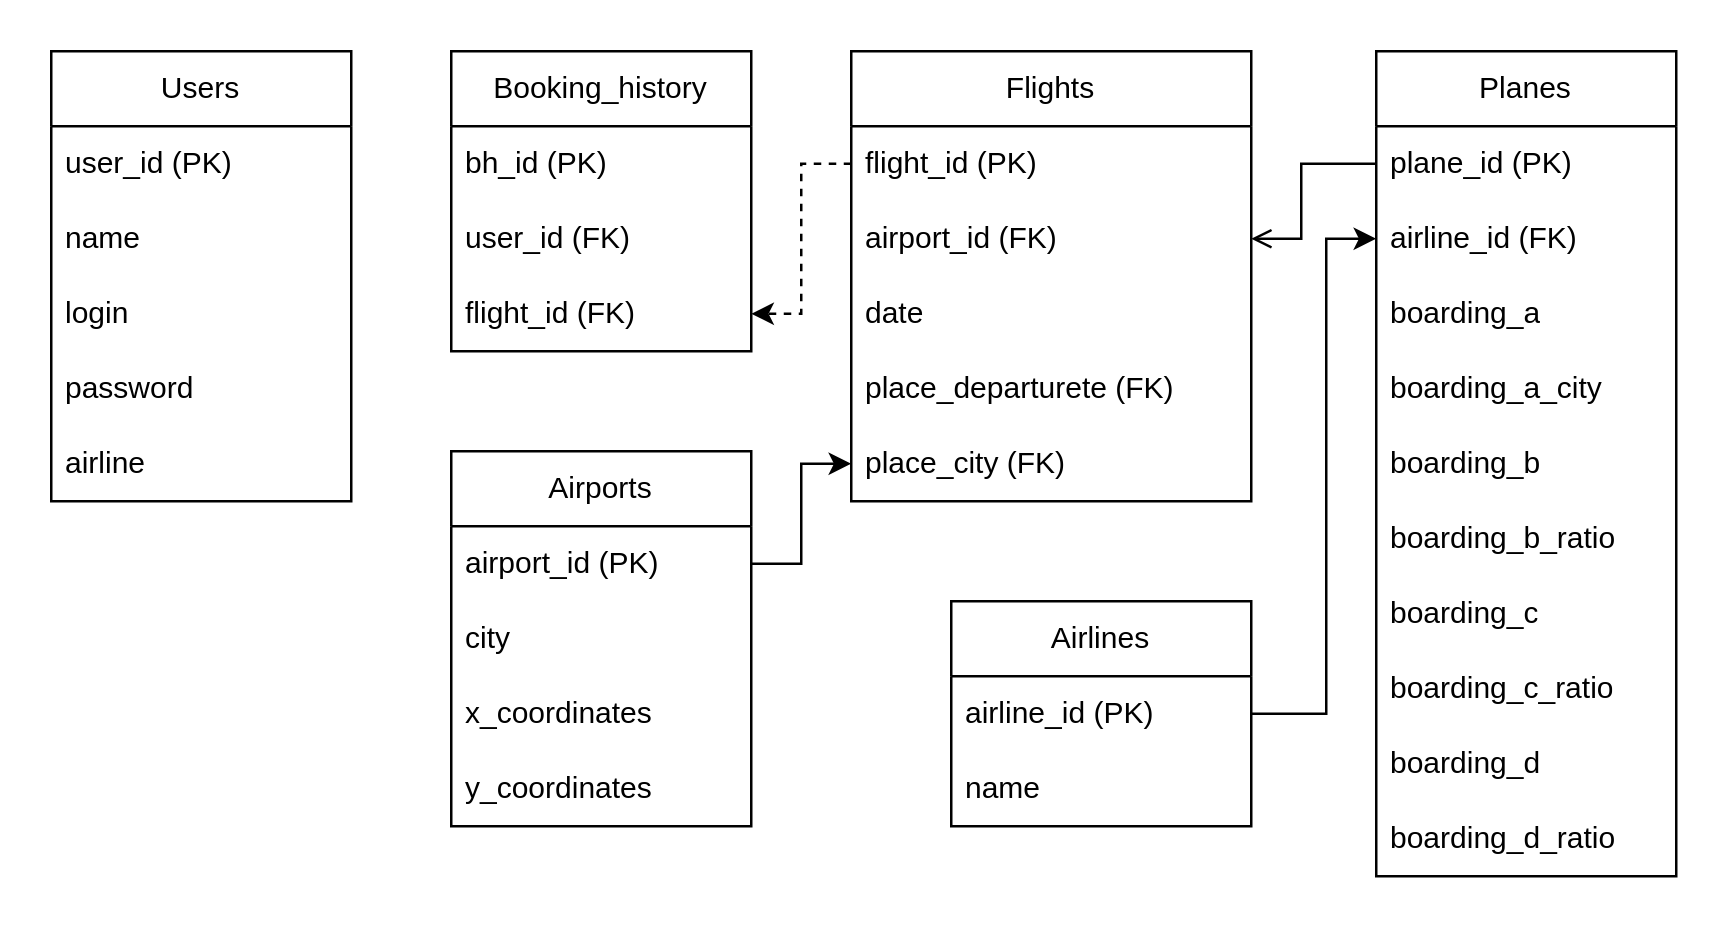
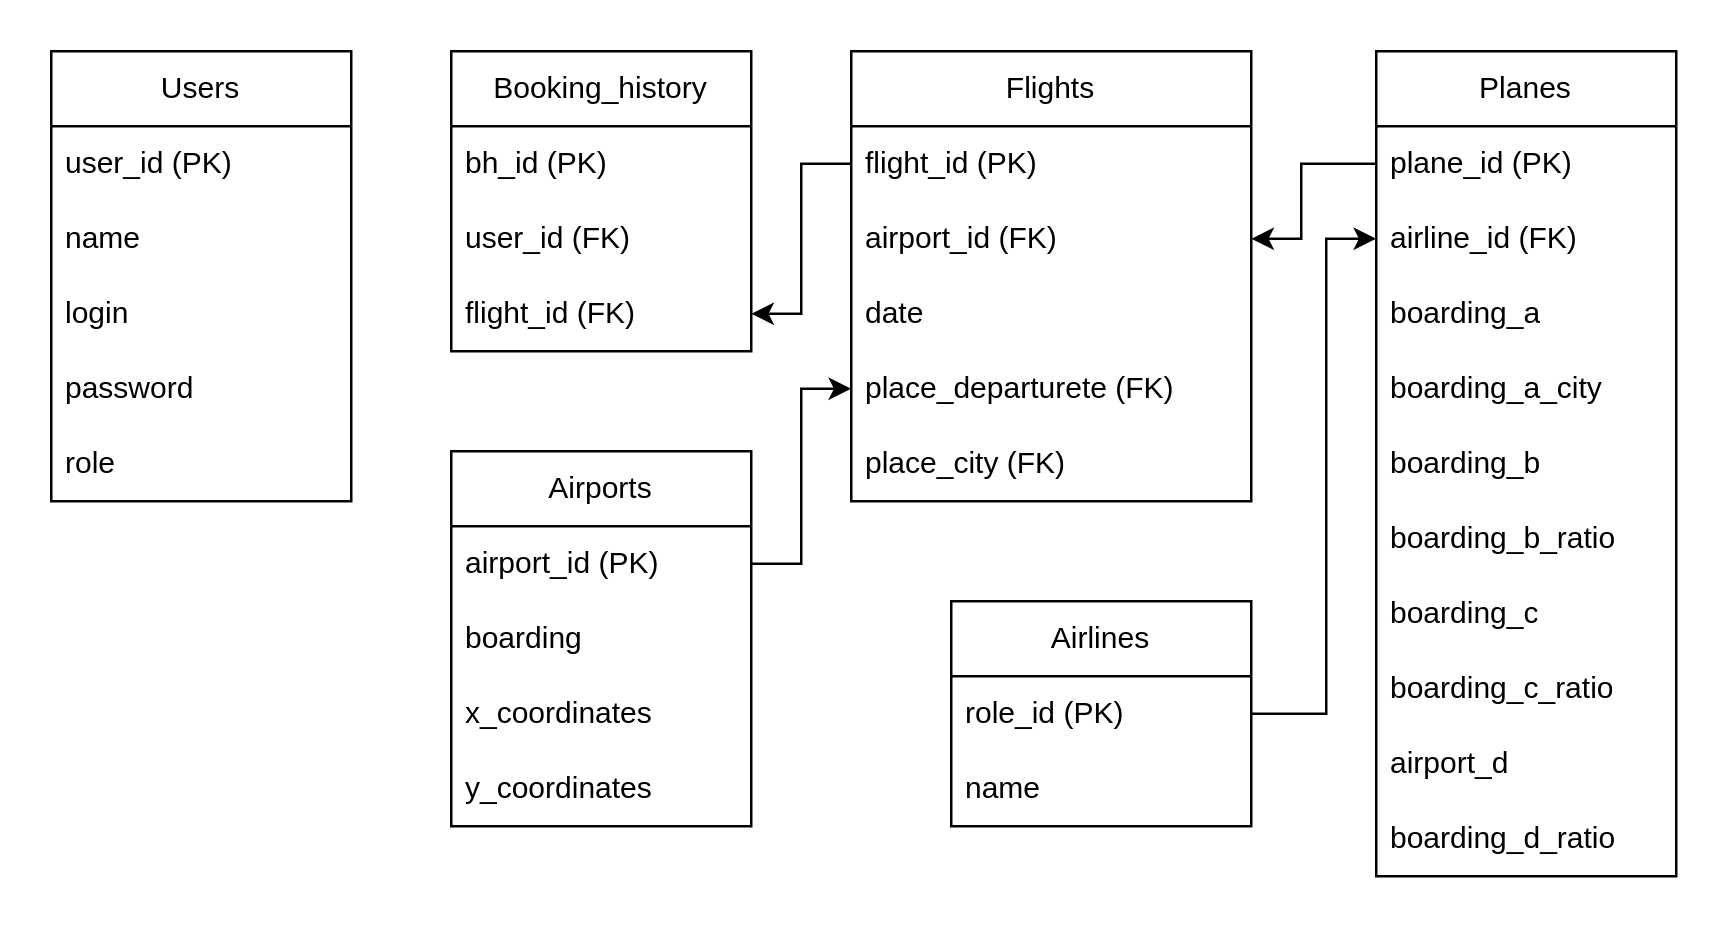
edge "flight_id (PK)" -> "flight_id (FK)": style dashed -> solid
edge "plane_id (PK)" -> "airport_id (FK)": arrowhead open -> classic
edge "airport_id (PK)" -> "place_departurete (FK)": added
node "airline": label "airline" -> "role"
edge "airport_id (PK)" -> "place_city (FK)": removed
node "city": label "city" -> "boarding"
node "airline_id (PK)": label "airline_id (PK)" -> "role_id (PK)"
node "boarding_d": label "boarding_d" -> "airport_d"
